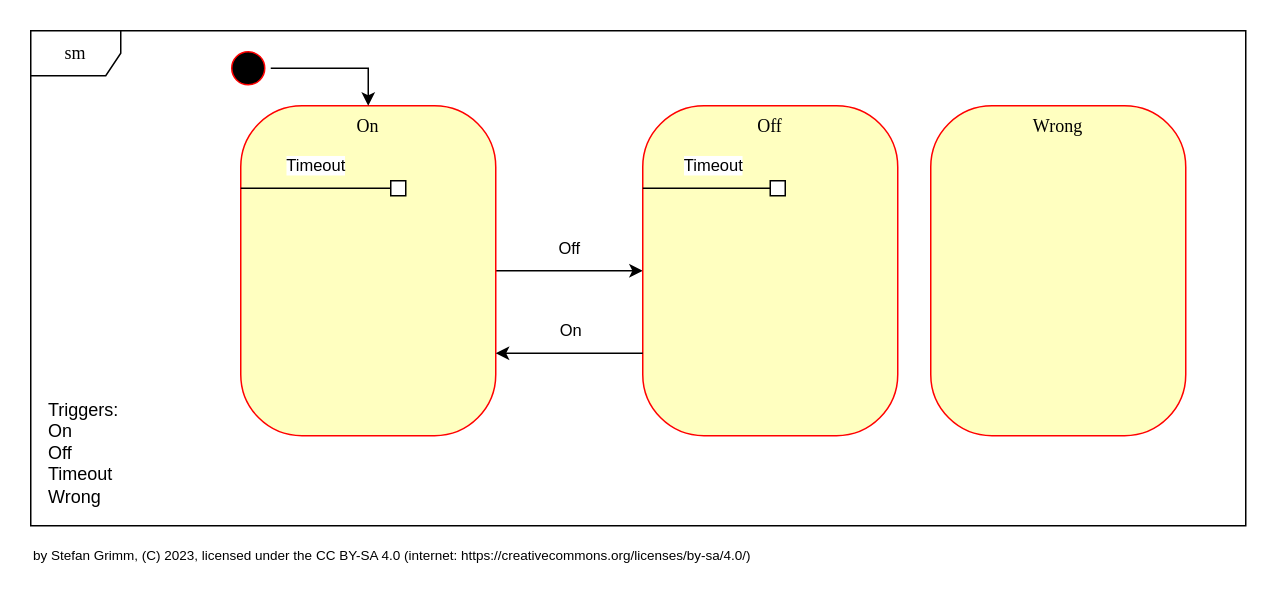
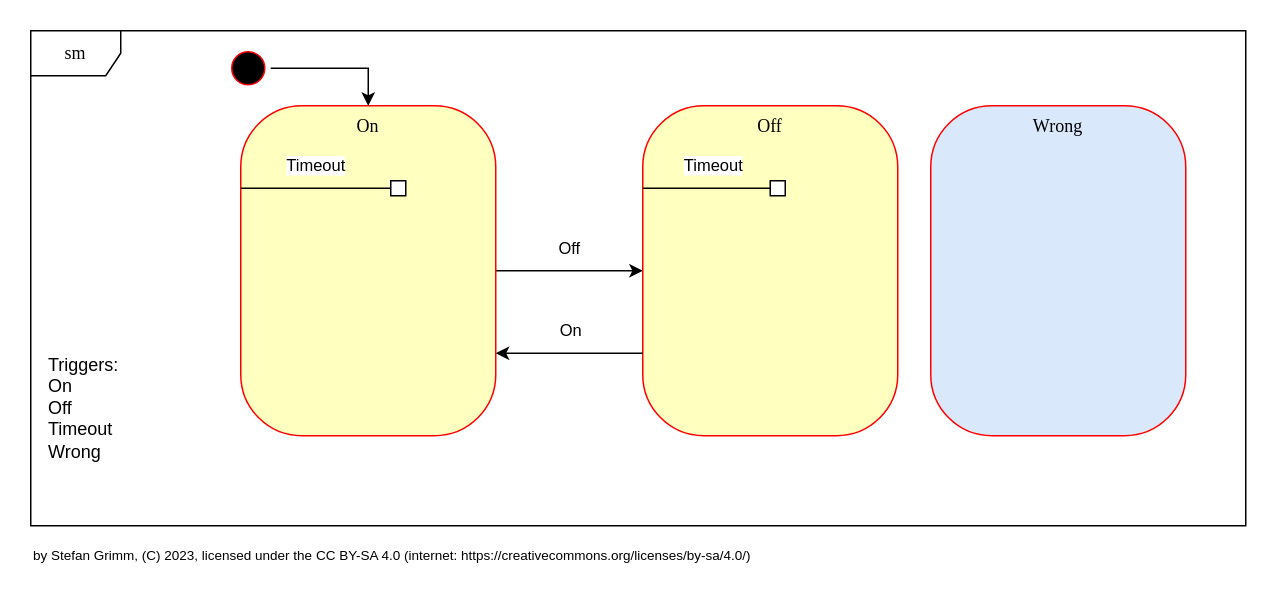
node "Wrong": fillcolor #ffffc0 -> #dae8fc
node "Triggers: On Off Timeout Wrong": moved (121, 428) -> (121, 383)
